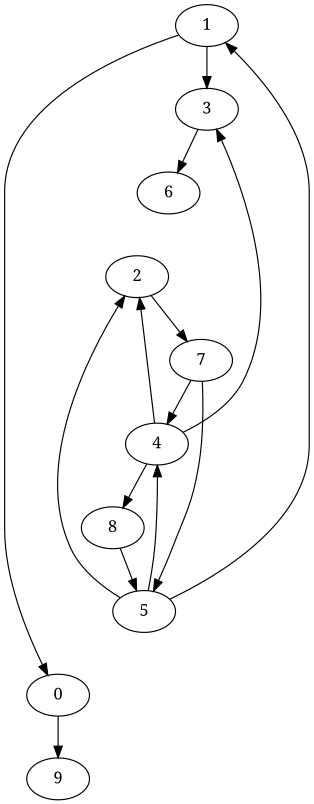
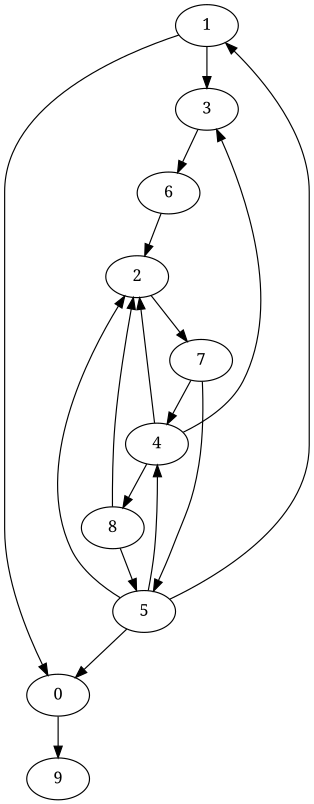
edge "6" -> "2": added
edge "8" -> "2": added
edge "5" -> "0": added
